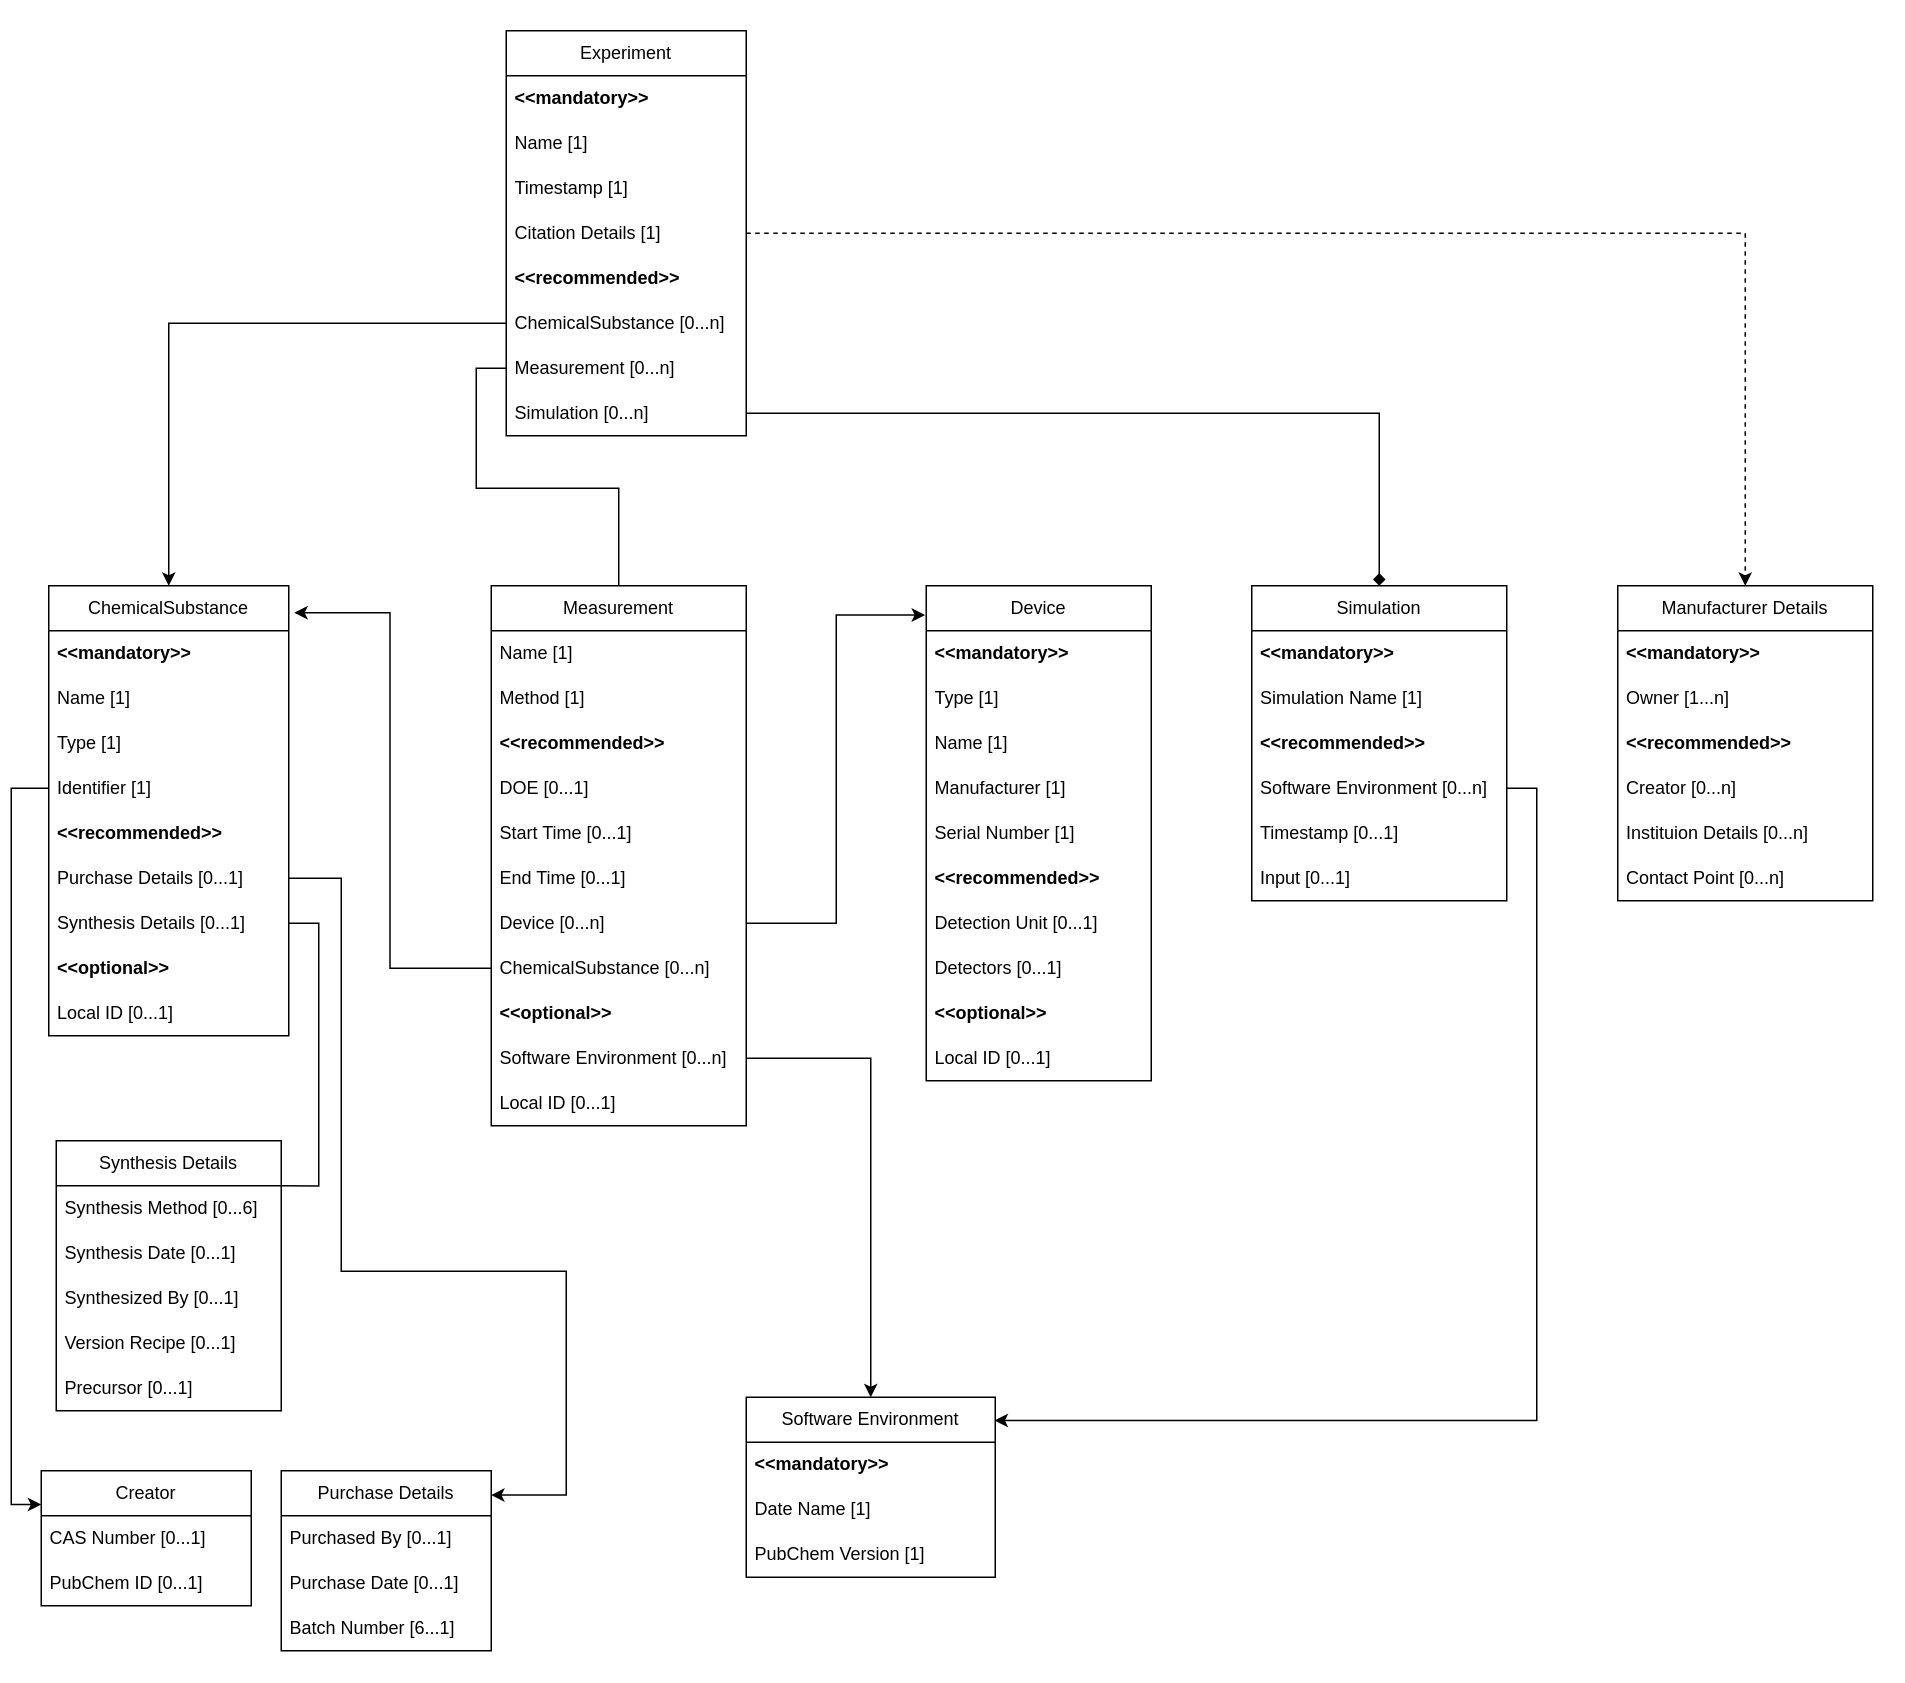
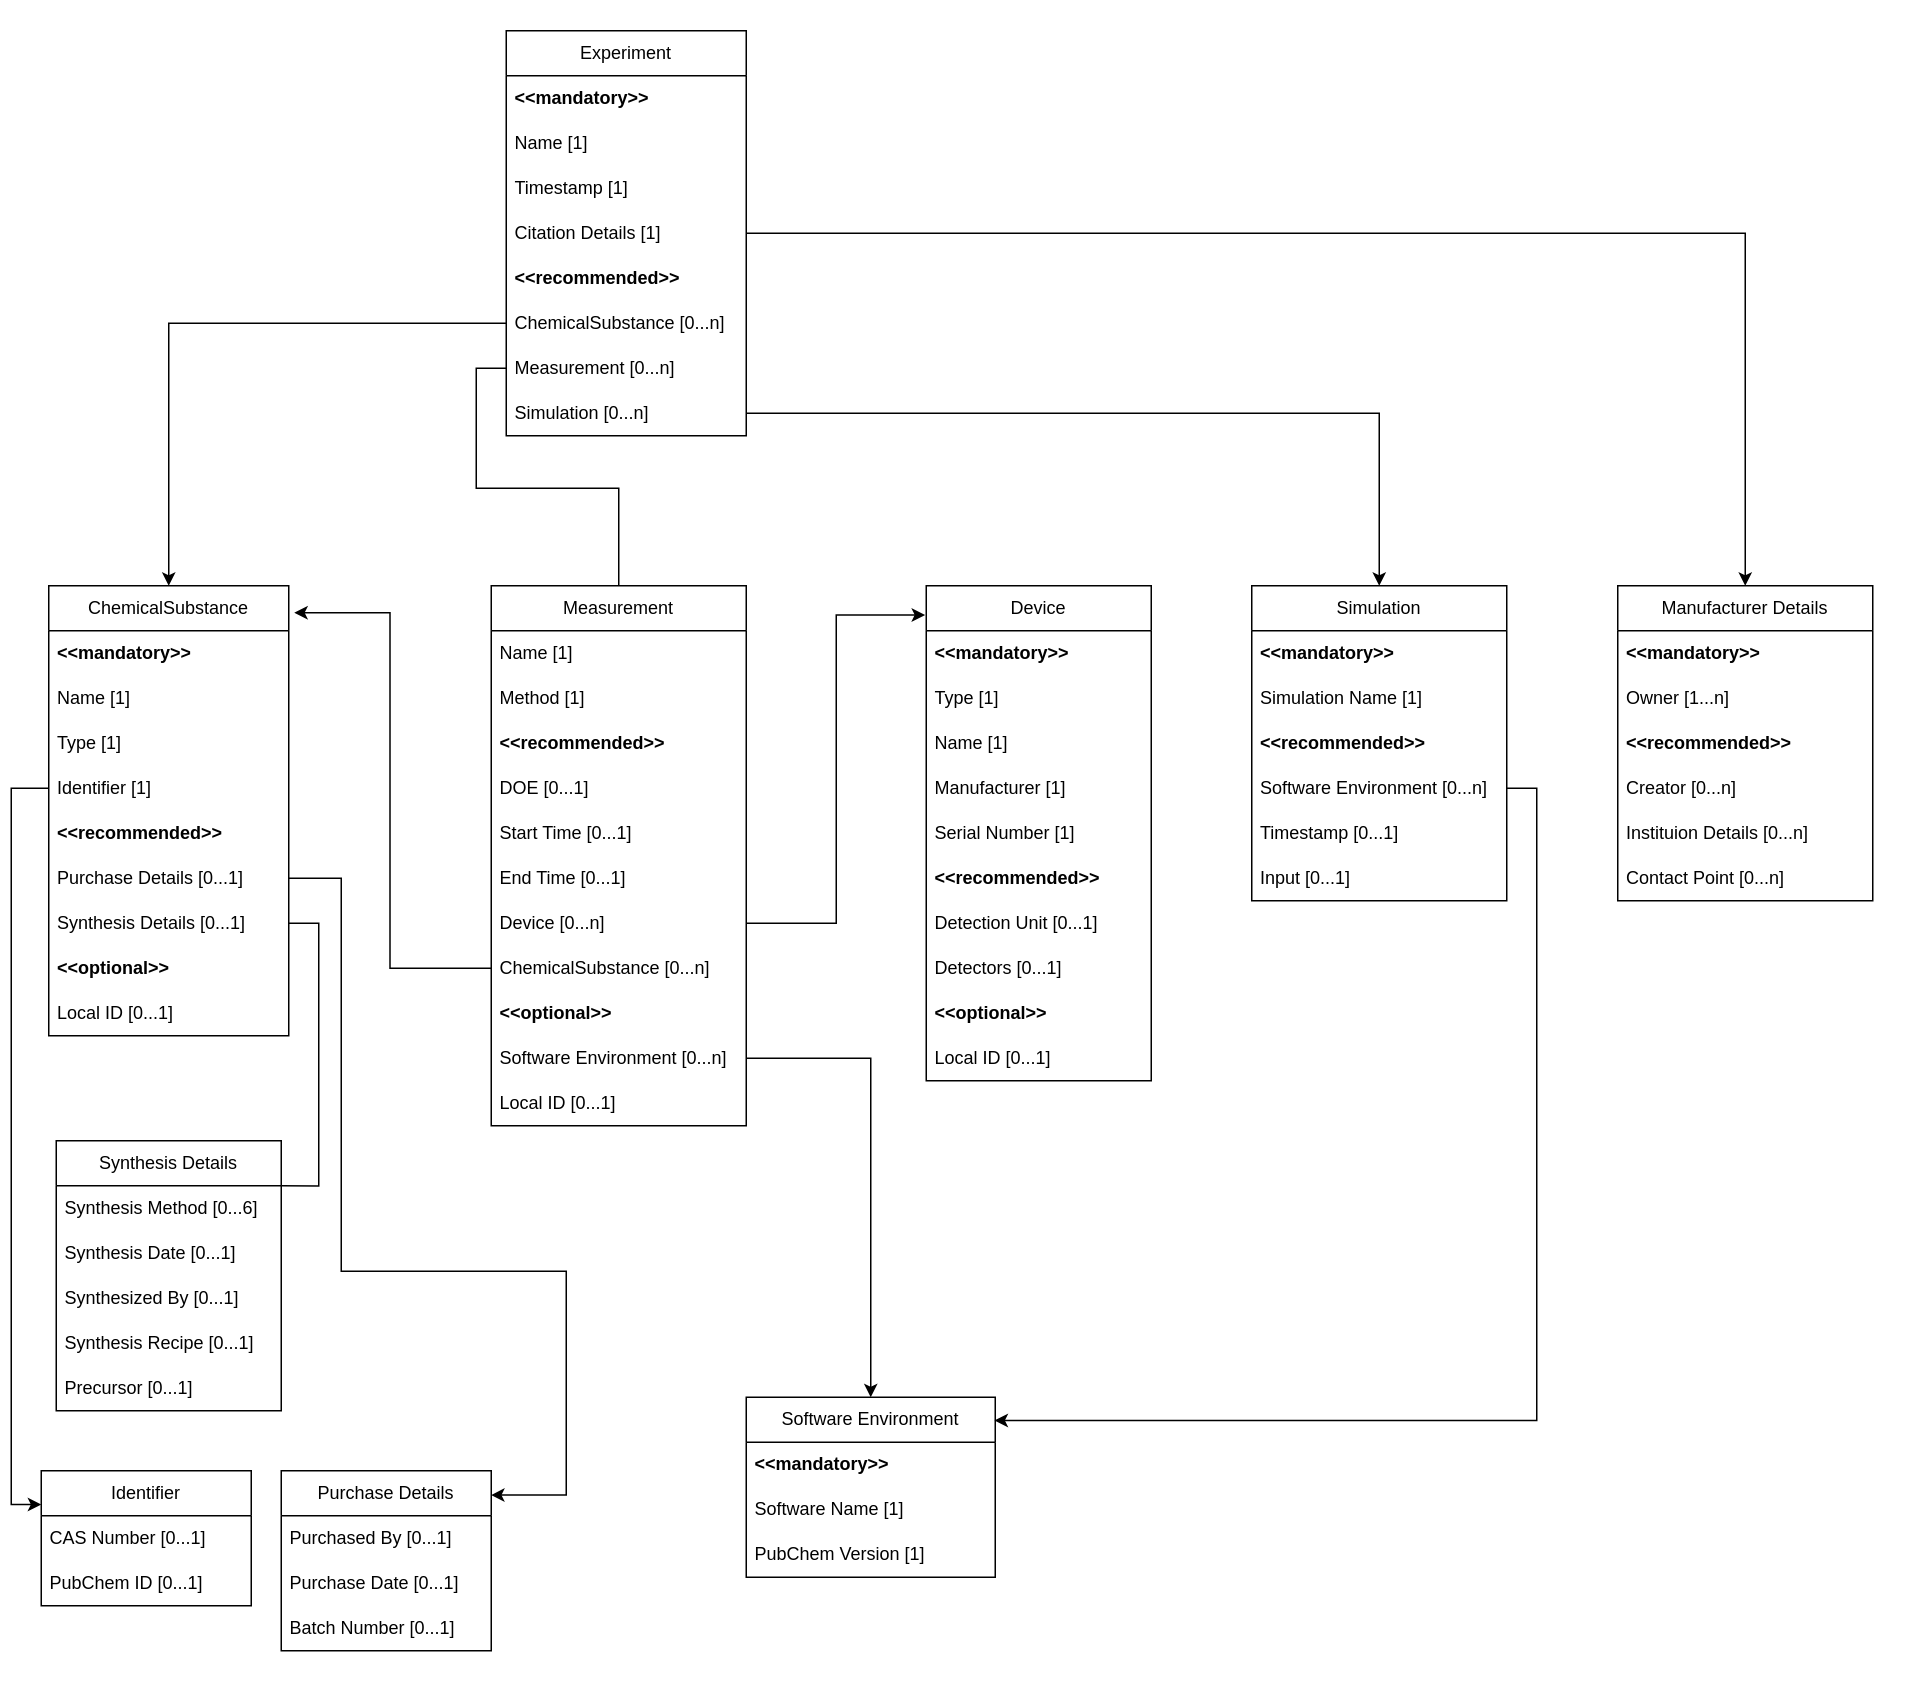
edge "Citation Details [1]" -> "Manufacturer Details": style dashed -> solid
edge "Simulation [0...n]" -> "Simulation": arrowhead diamond -> classic
node "Version Recipe [0...1]": label "Version Recipe [0...1]" -> "Synthesis Recipe [0...1]"
node "Creator": label "Creator" -> "Identifier"
node "Date Name [1]": label "Date Name [1]" -> "Software Name [1]"
node "Batch Number [6...1]": label "Batch Number [6...1]" -> "Batch Number [0...1]"
